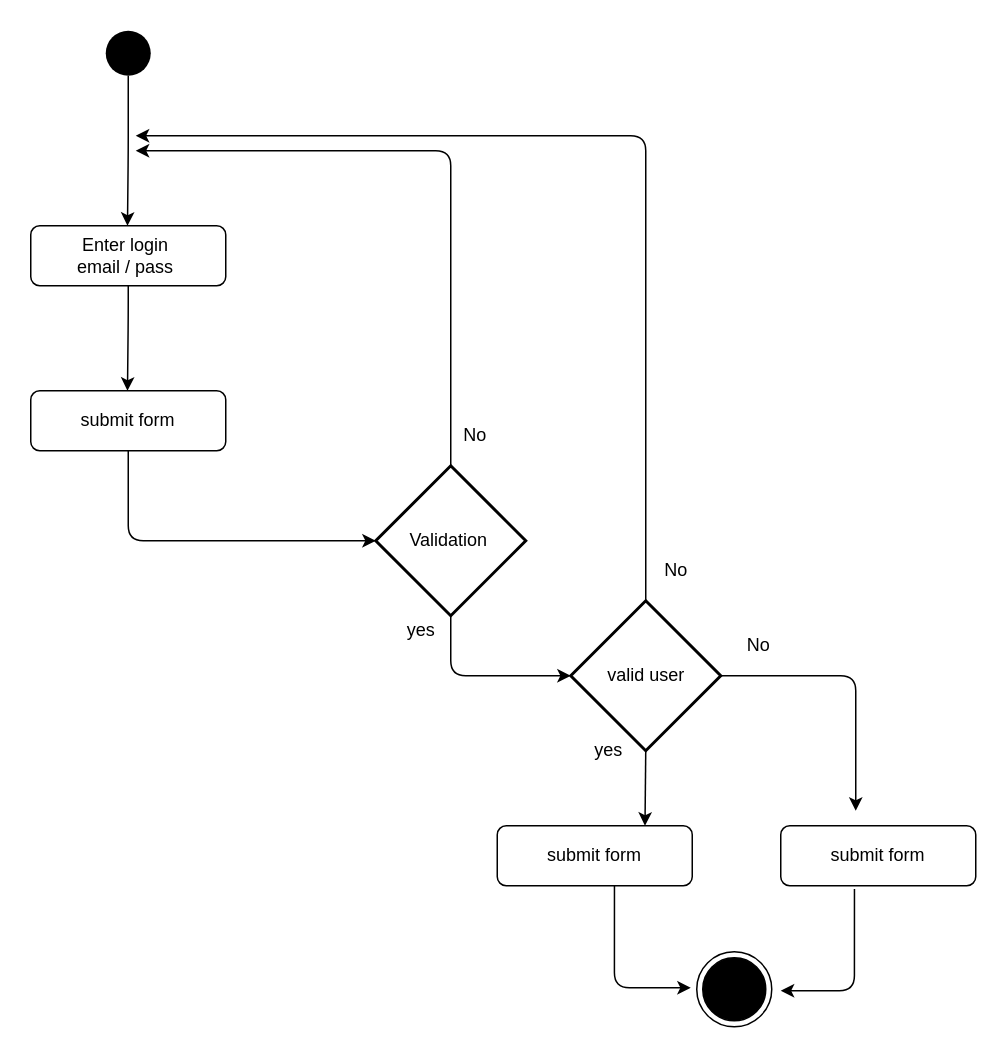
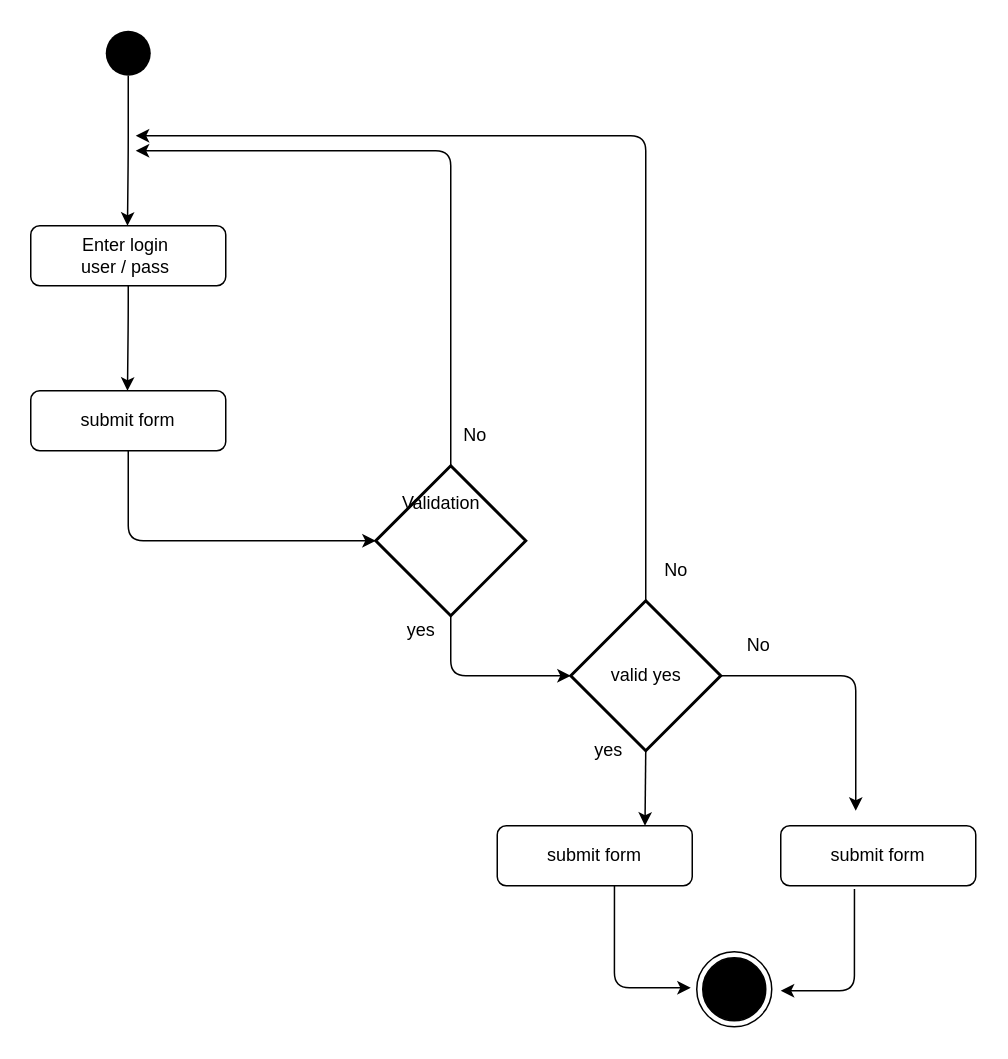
node "Enter login email / pass": label "Enter login email / pass" -> "Enter login user / pass"
node "Validation": moved (451, 541) -> (443, 503)
node "valid user": label "valid user" -> "valid yes"
